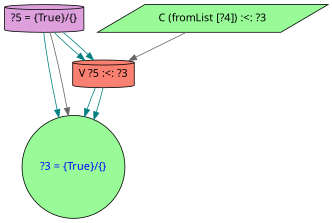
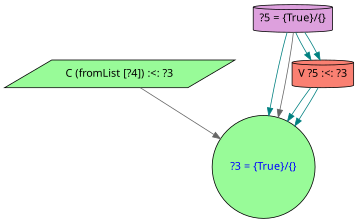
edge "C (fromList [?4]) :<: ?3" -> "V ?5 :<: ?3": now "C (fromList [?4]) :<: ?3" -> "?3 = {True}/{}"
